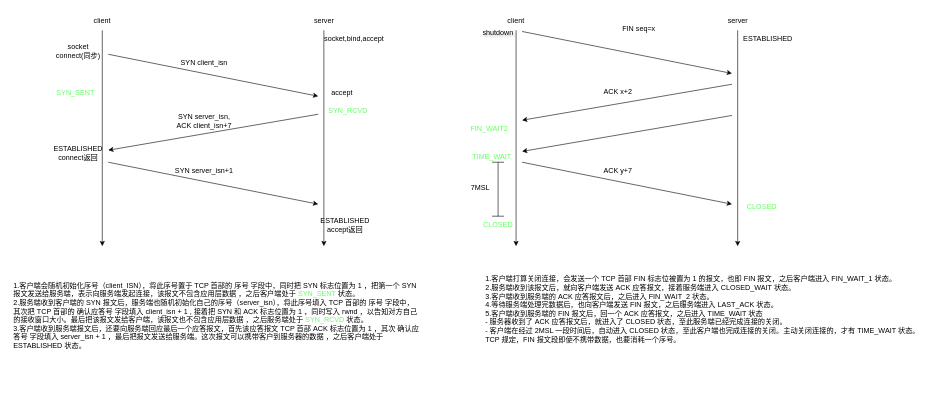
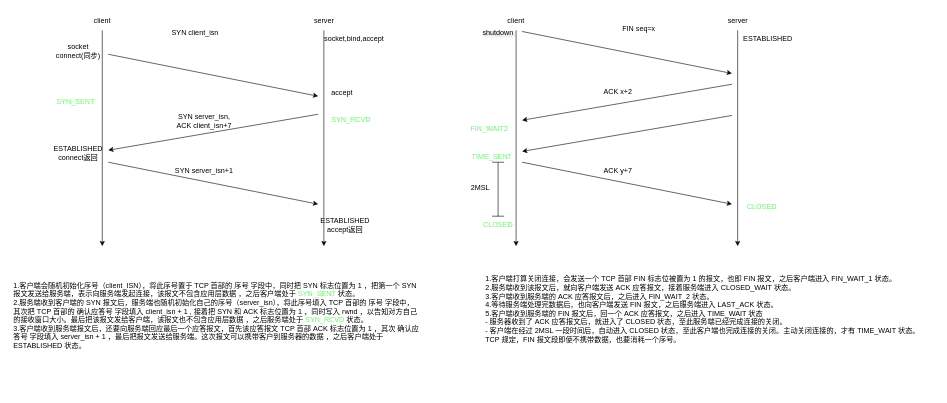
node "SYN client_isn": moved (204, 63) -> (195, 33)
node "SYN_SENT": moved (75, 93) -> (75, 102)
node "SYN_RCVD": moved (348, 111) -> (351, 120)
node "TIME_WAIT": label "TIME_WAIT" -> "TIME_SENT"
node "7MSL": label "7MSL" -> "2MSL"
